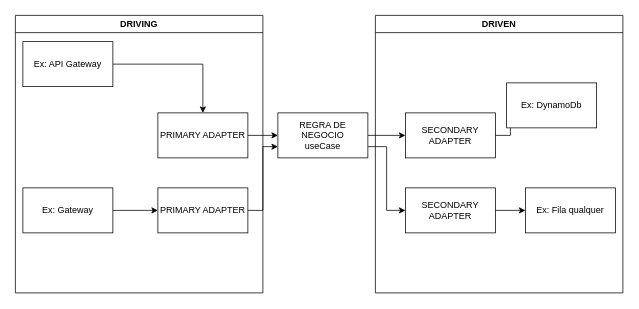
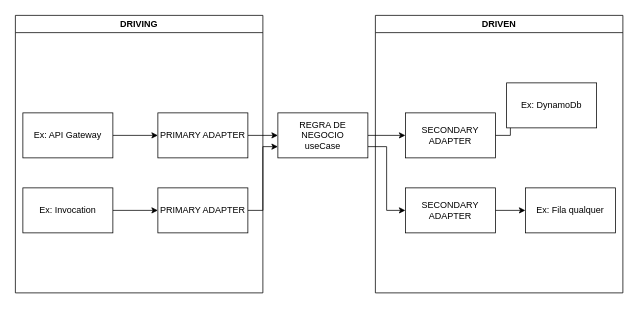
node "Ex: API Gateway": moved (68, 64) -> (68, 135)
node "Ex: Gateway": label "Ex: Gateway" -> "Ex: Invocation"
